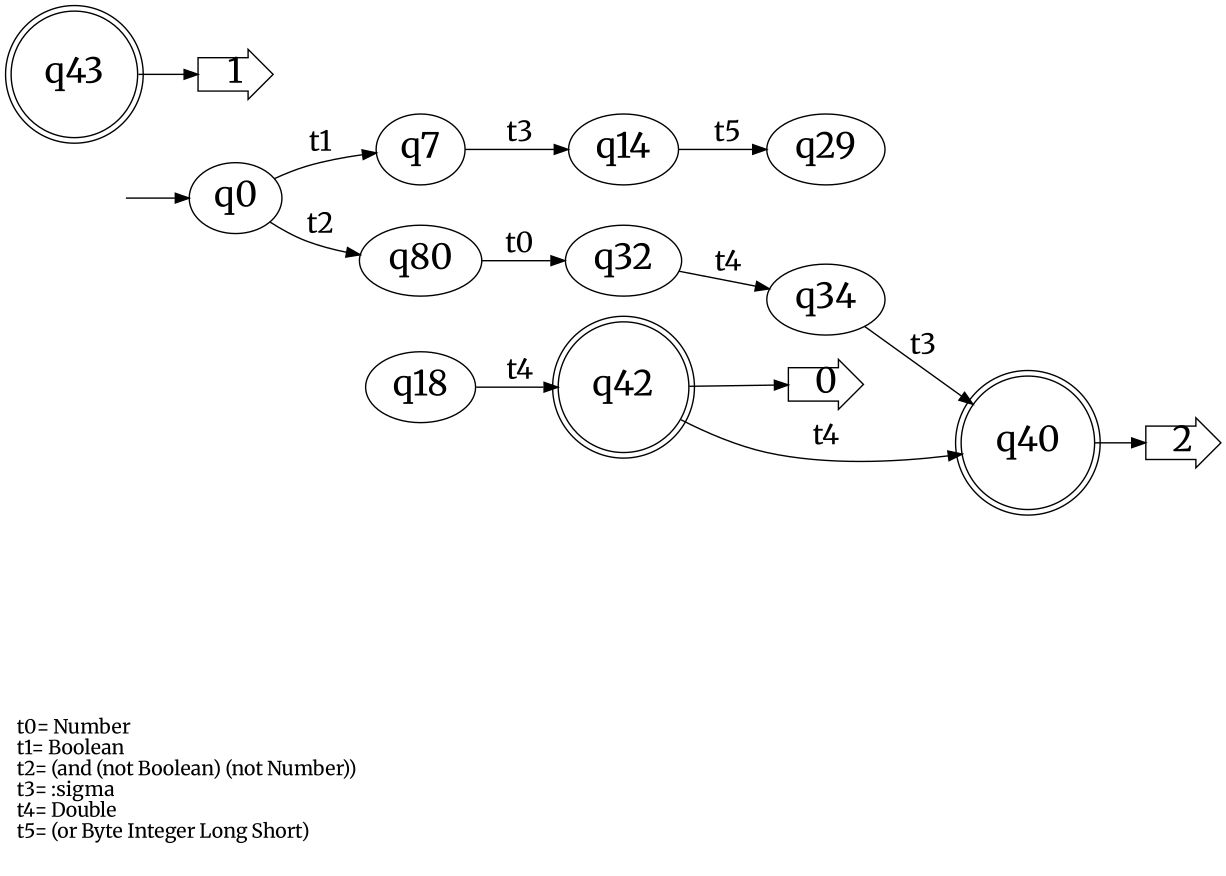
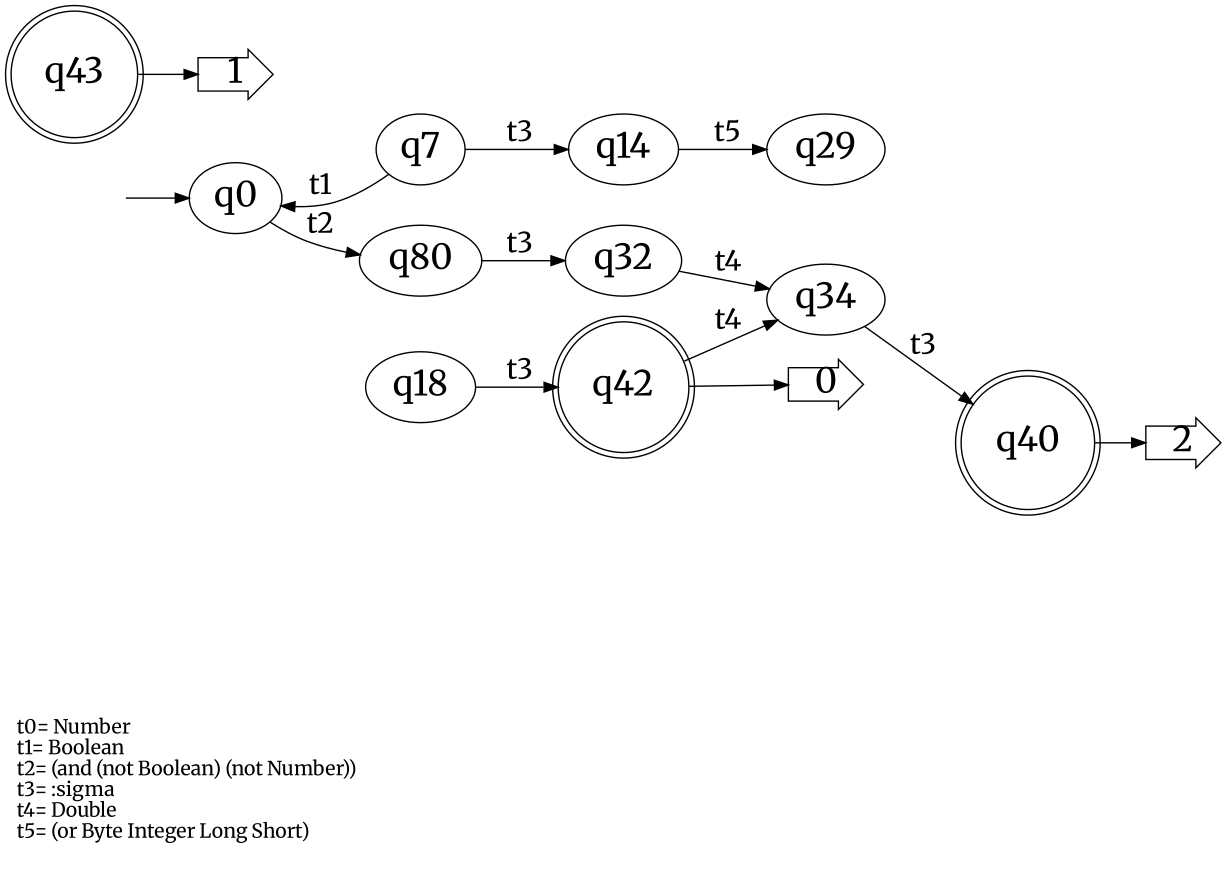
edge "q0" -> "q7": reversed
edge "q80" -> "q32": label "t0" -> "t3"
edge "q18" -> "q42": label "t4" -> "t3"
edge "q42" -> "q40": now "q42" -> "q34"
